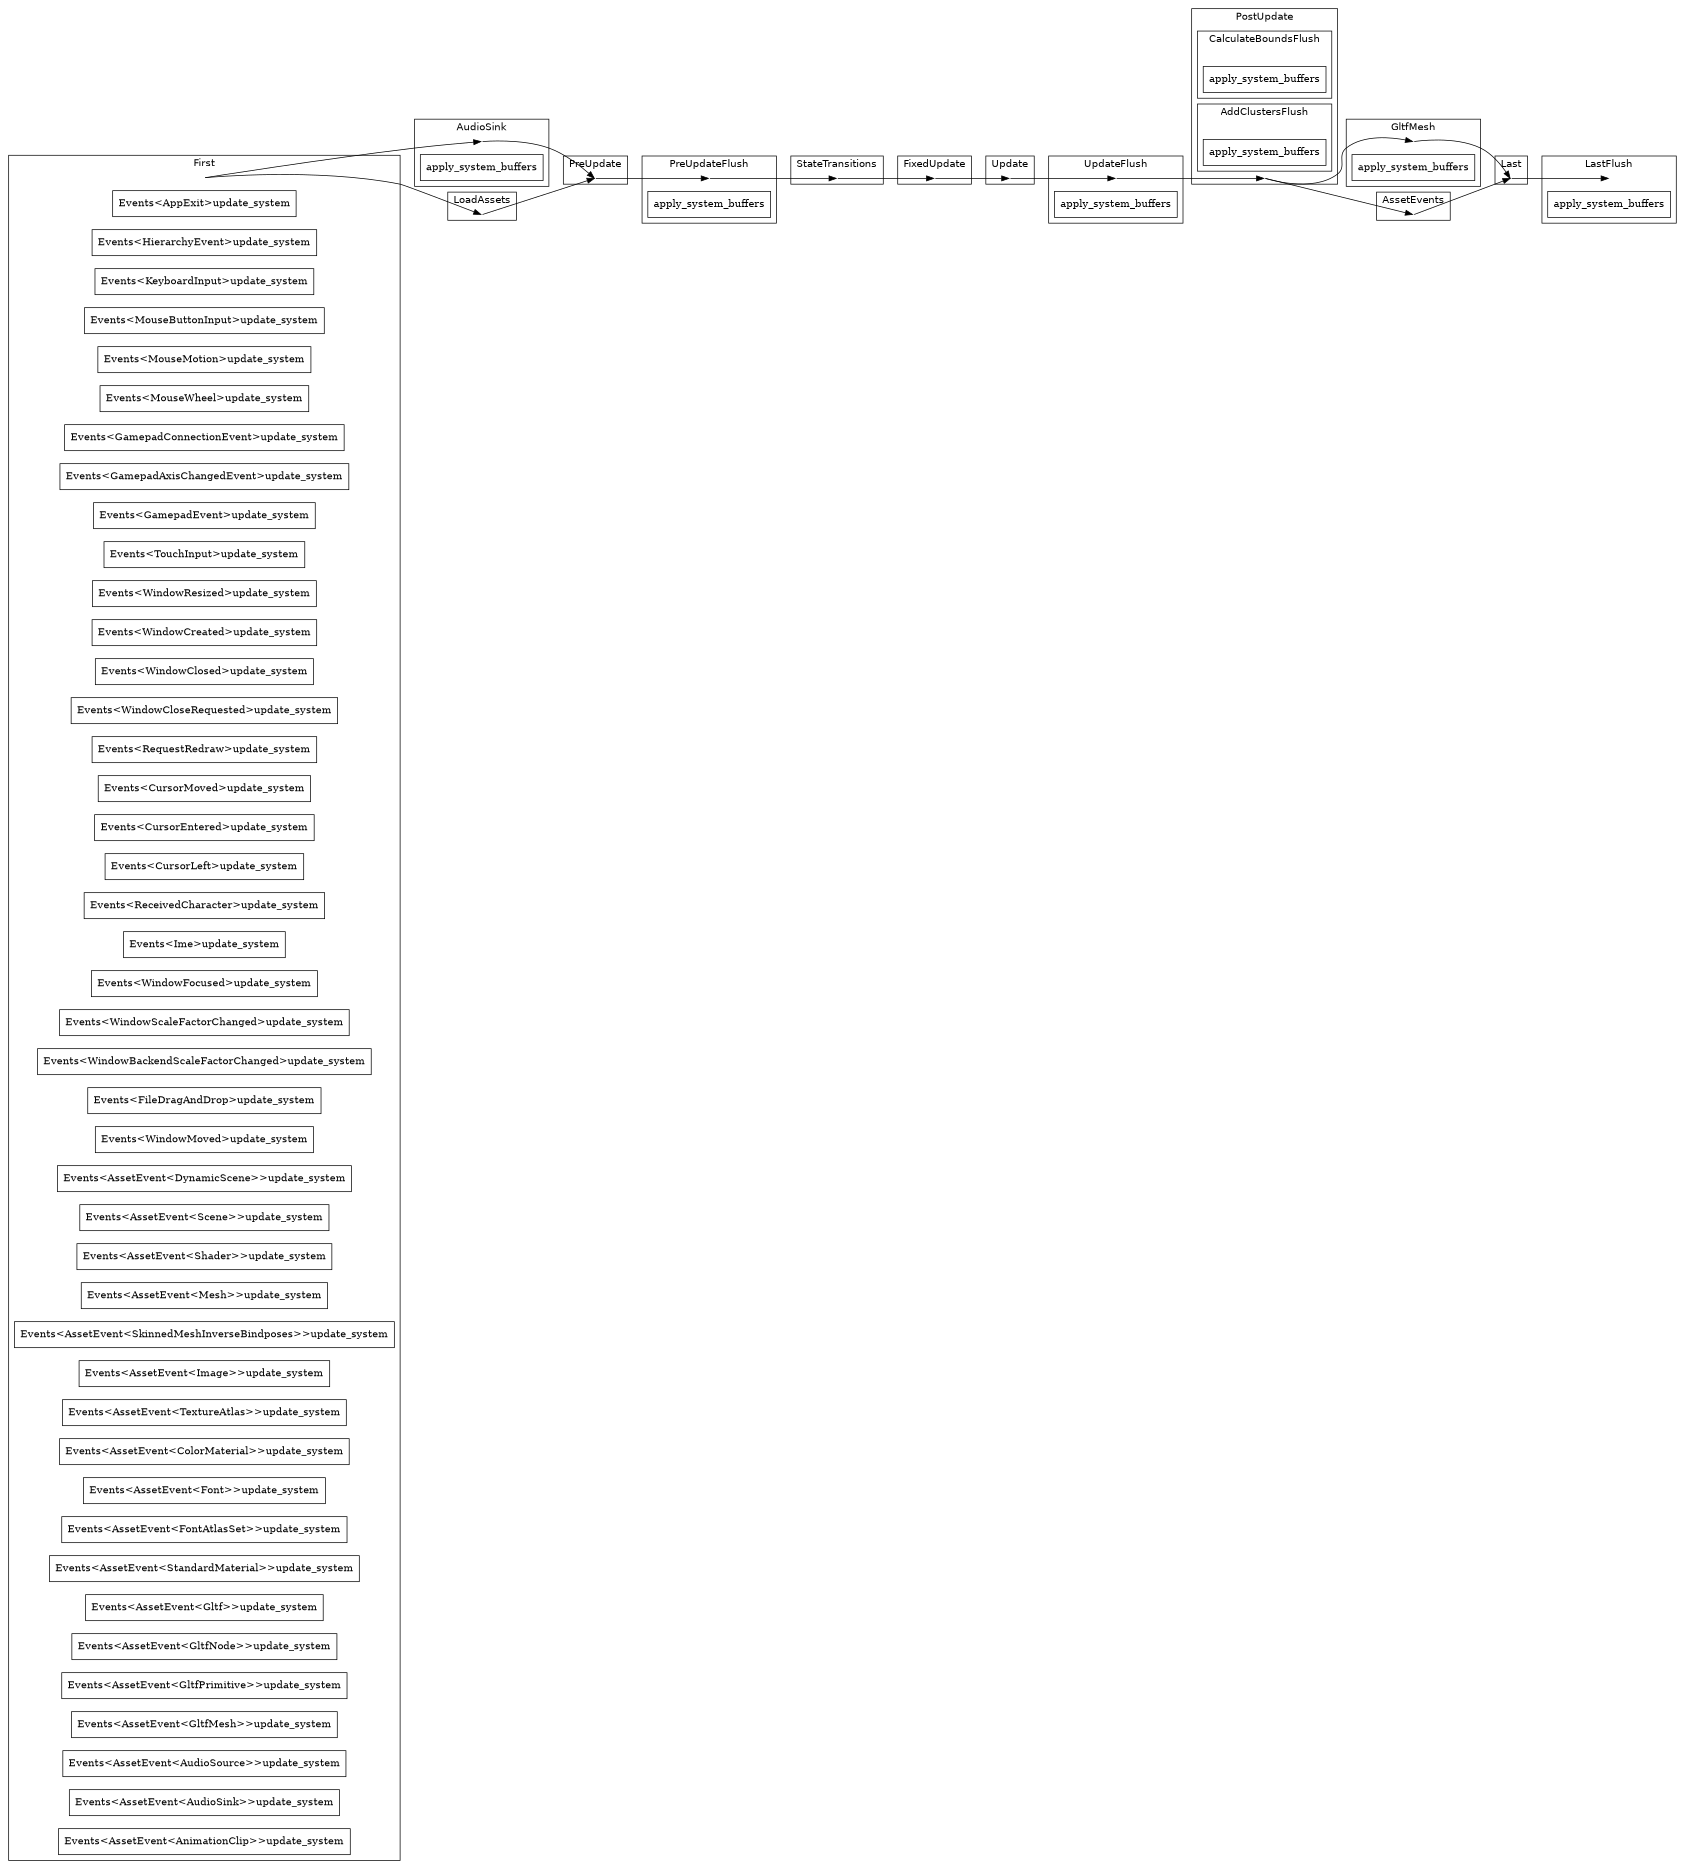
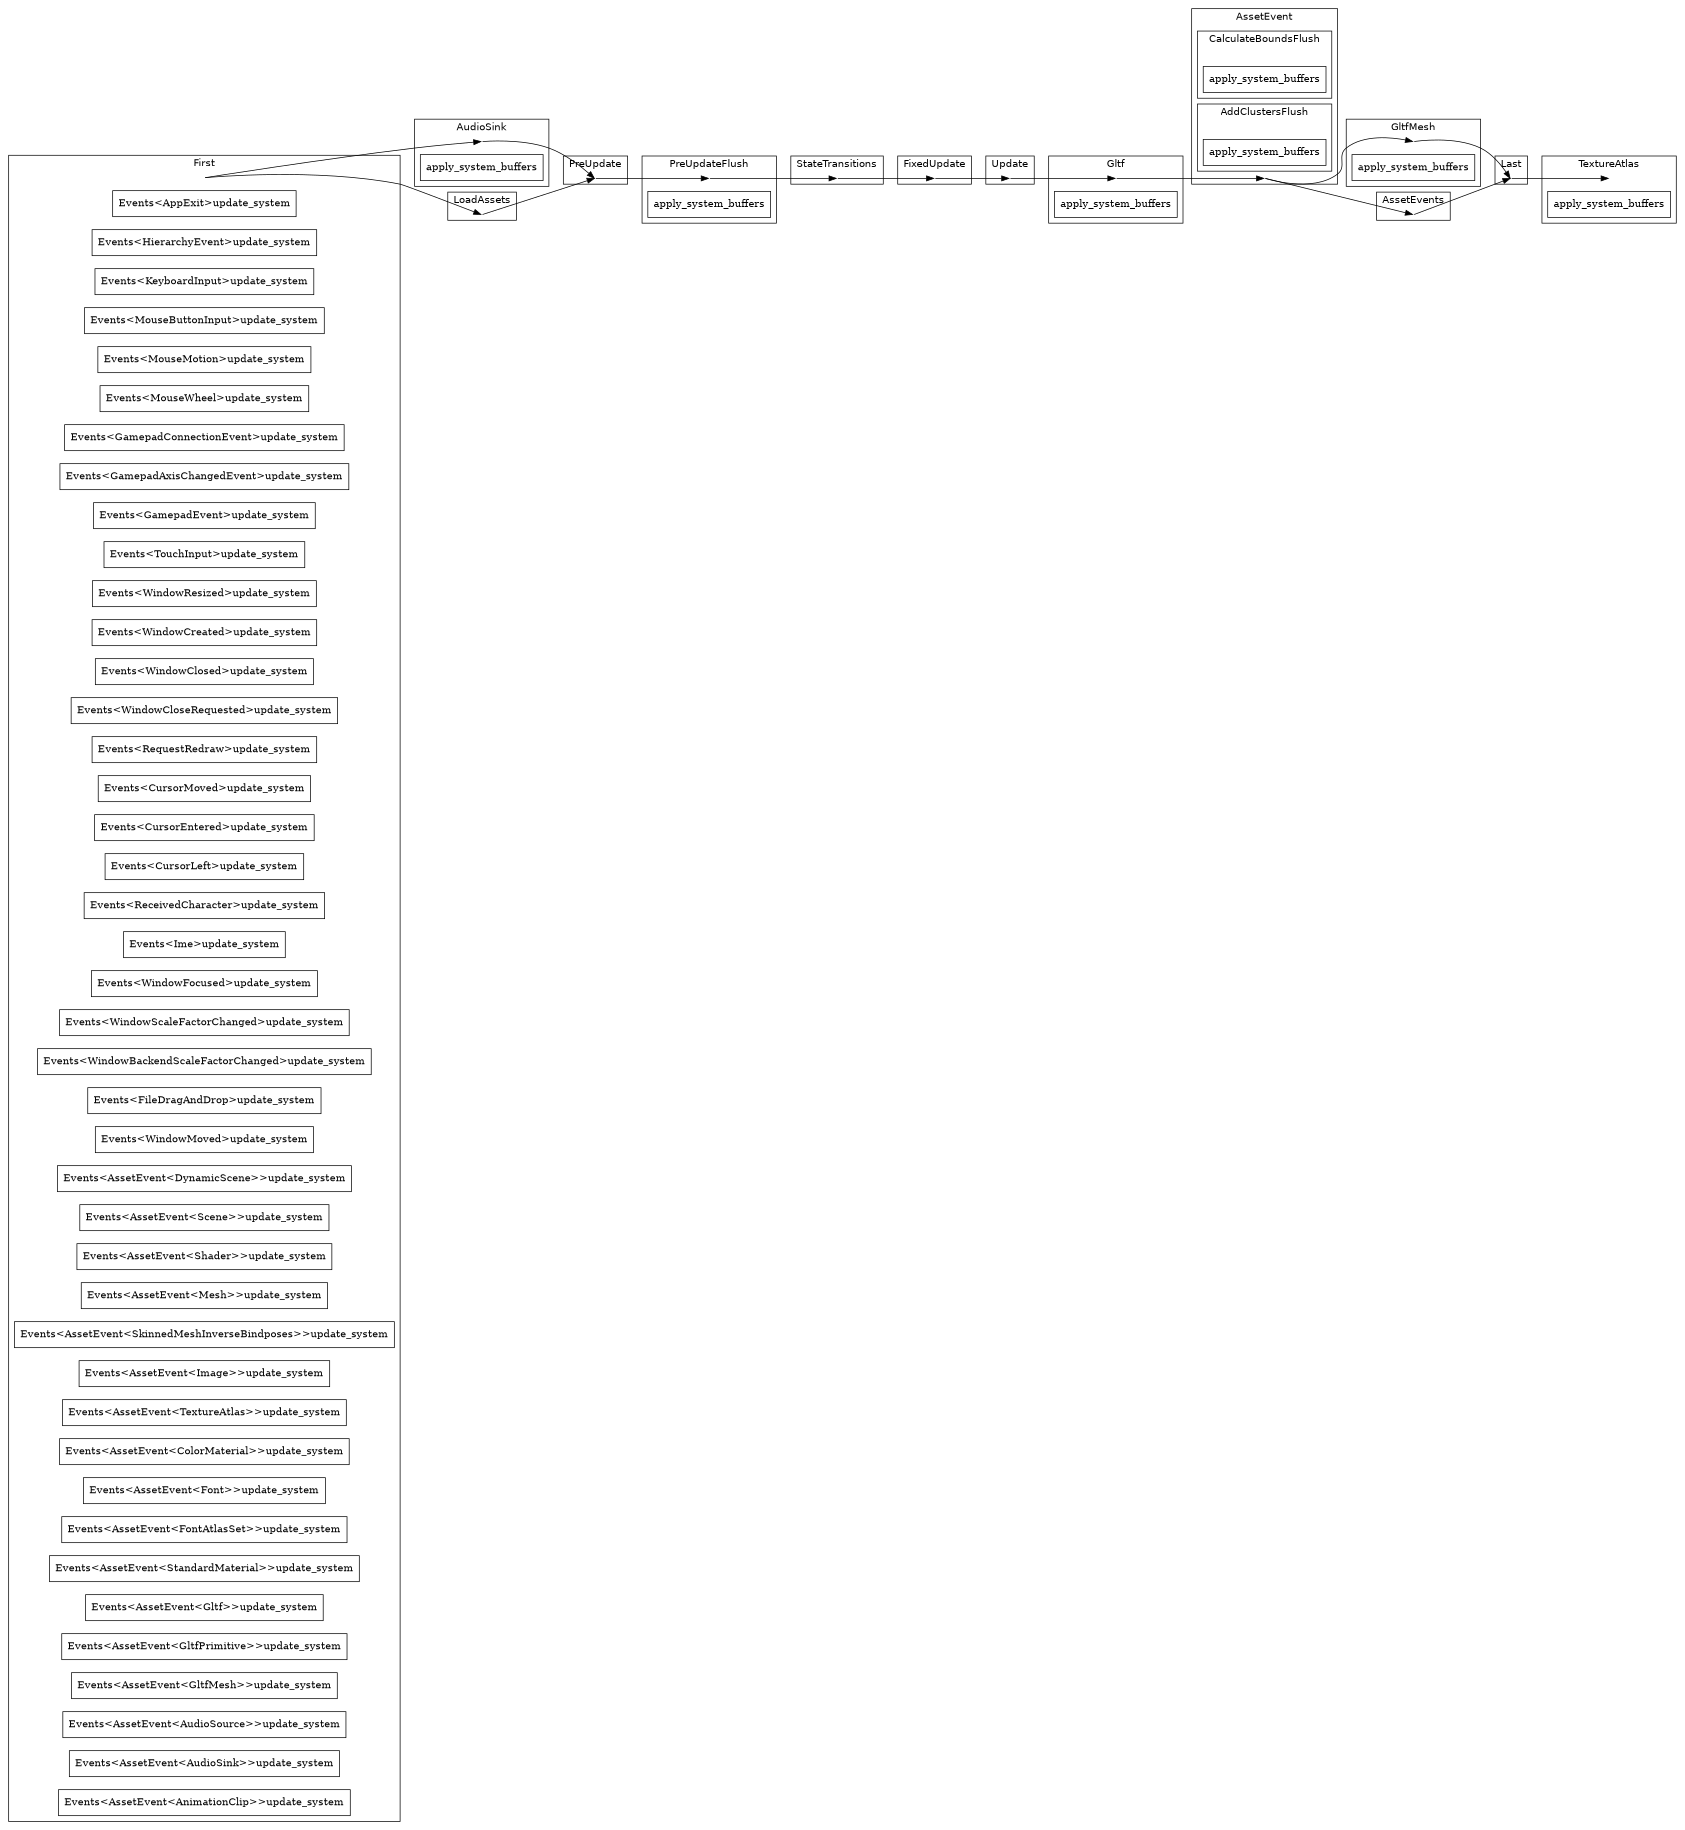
cluster "PostUpdate": label "PostUpdate" -> "AssetEvent"
cluster "UpdateFlush": label "UpdateFlush" -> "Gltf"
cluster "LastFlush": label "LastFlush" -> "TextureAtlas"
node "Events<AssetEvent<GltfNode>>update_system": removed
